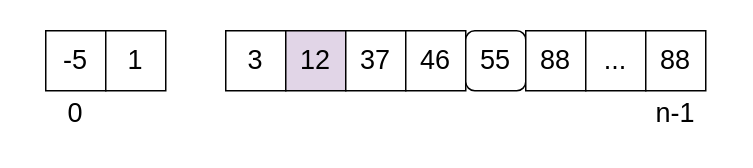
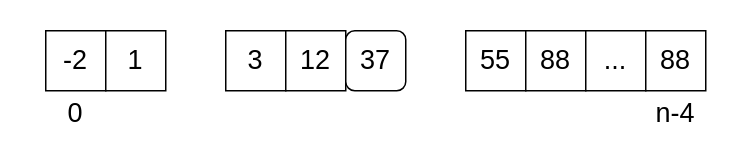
node "-5": label "-5" -> "-2"
node "12": fillcolor #e1d5e7 -> #ffffff
node "37": shape rectangle -> rounded rectangle
node "46": removed
node "55": shape rounded rectangle -> rectangle
node "n-1": label "n-1" -> "n-4"
